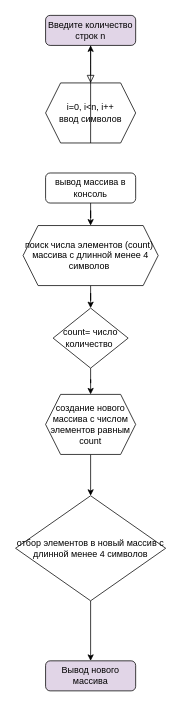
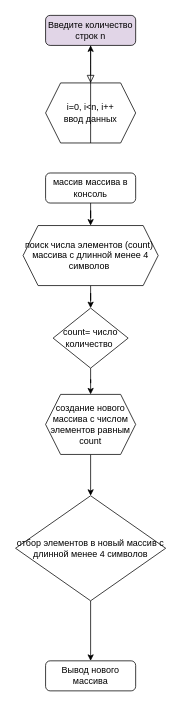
node "i=0, i<n, i++ ввод символов": label "i=0, i<n, i++ ввод символов" -> "i=0, i<n, i++ ввод данных"
node "вывод массива в консоль": label "вывод массива в консоль" -> "массив массива в консоль"
node "Вывод нового массива": fillcolor #e1d5e7 -> #ffffff
